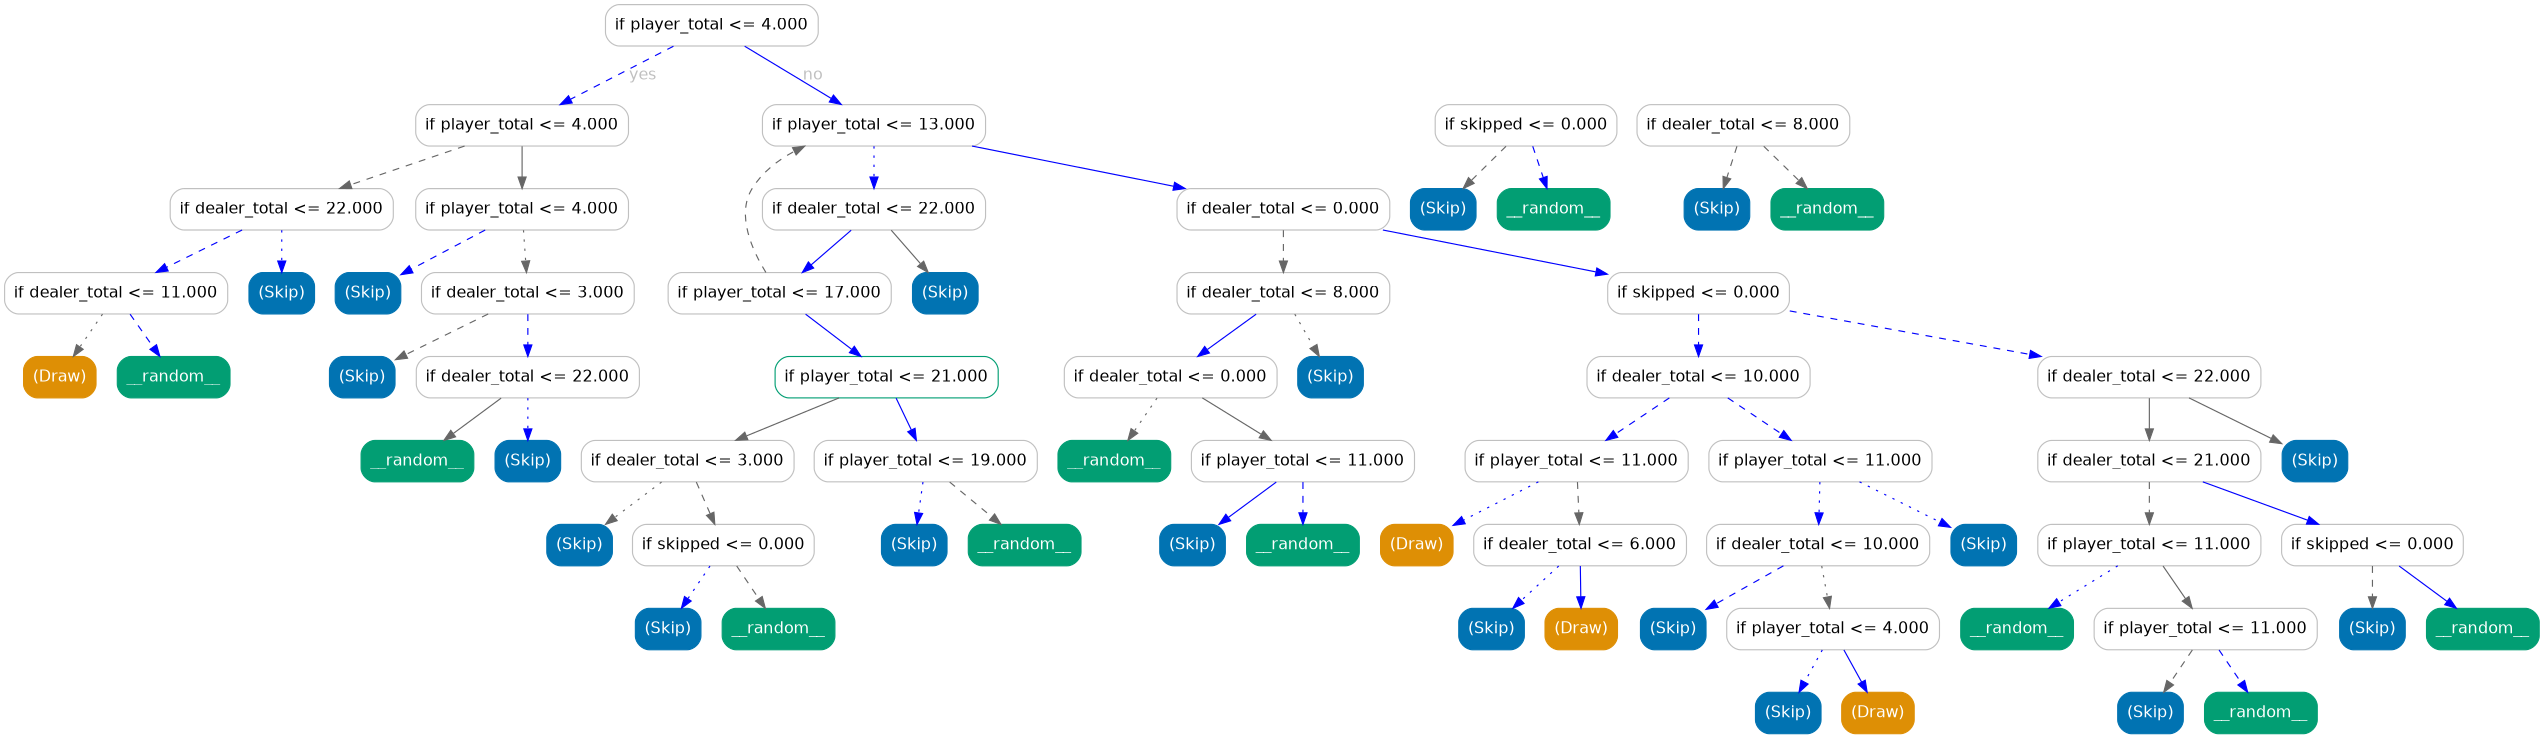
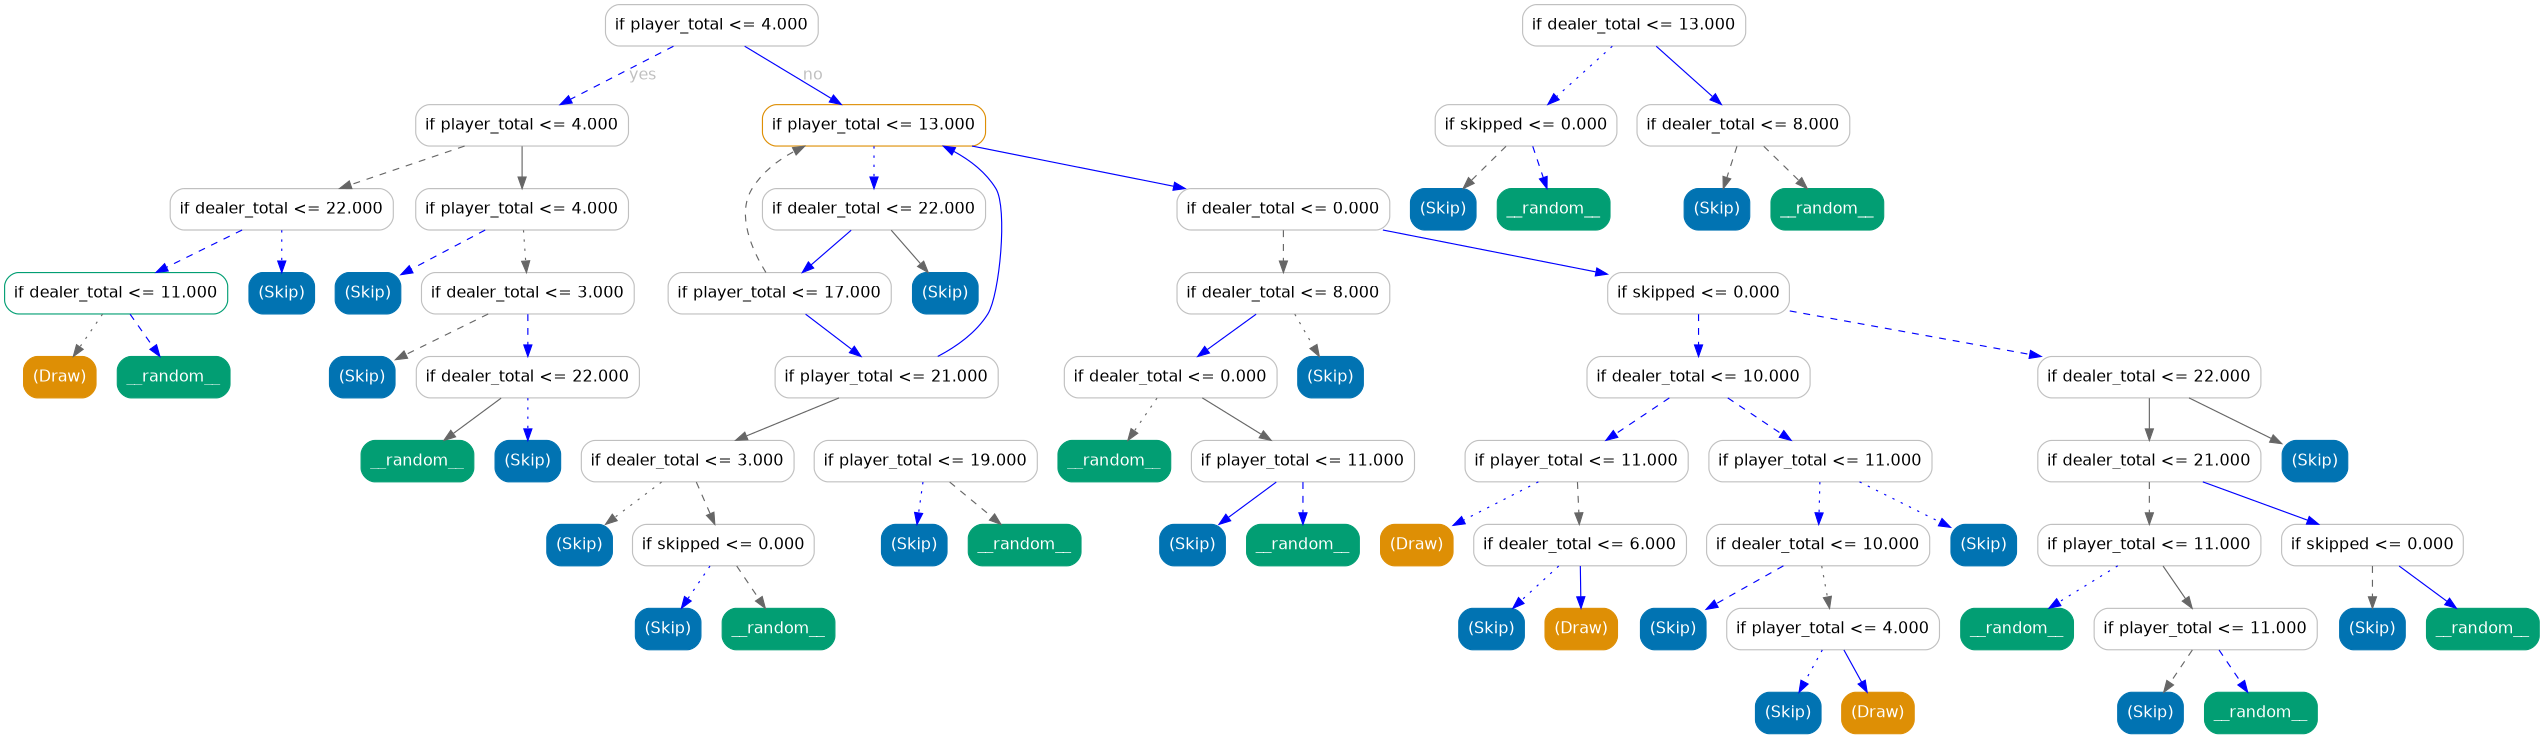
node "if dealer_total <= 13.000": added
node "if player_total <= 13.000": color gray -> #de8f05
node "if dealer_total <= 11.000": color gray -> #029e73
node "if player_total <= 21.000": color #029e73 -> gray
edge "if player_total <= 21.000" -> "if player_total <= 19.000": now "if player_total <= 21.000" -> "if player_total <= 13.000"
